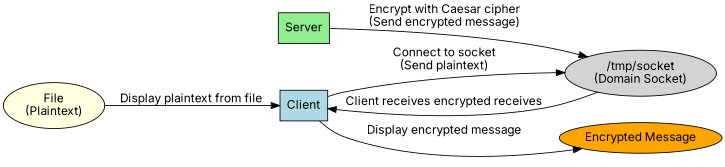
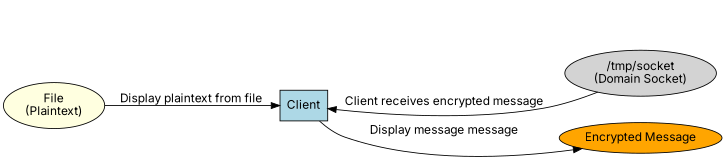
node "Server": removed
edge "Client" -> "/tmp/socket (Domain Socket)": removed, label "Connect to socket (Send plaintext)"
edge "/tmp/socket (Domain Socket)" -> "Client": label "Client receives encrypted receives" -> "Client receives encrypted message"
edge "Client" -> "Encrypted Message": label "Display encrypted message" -> "Display message message"
